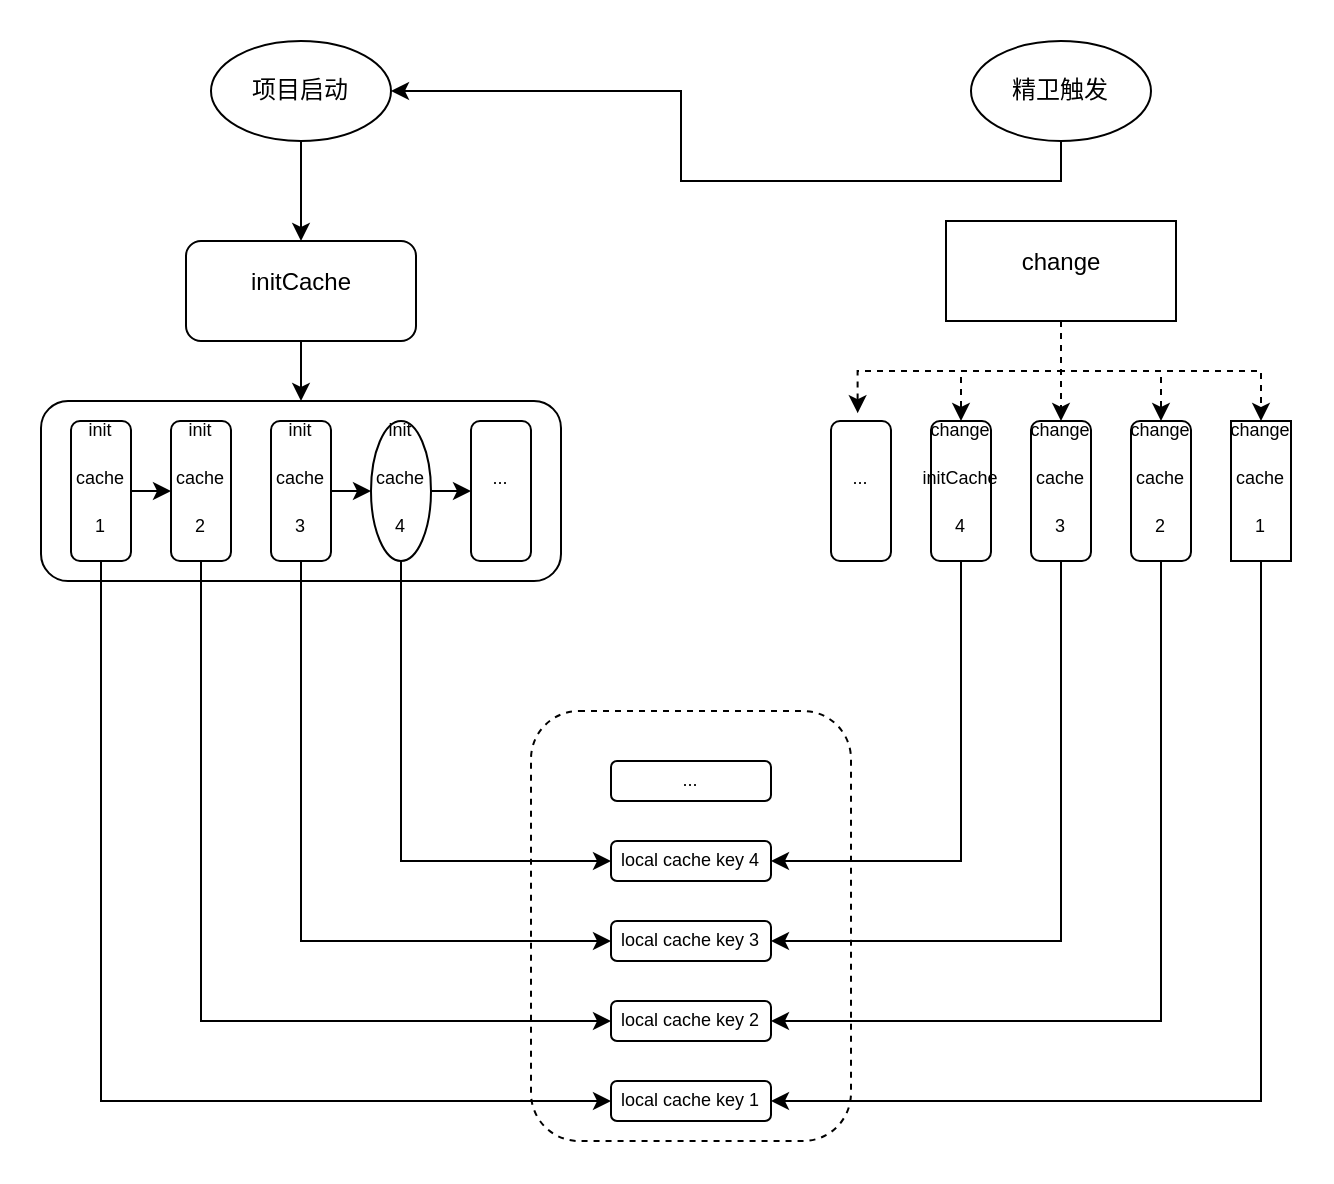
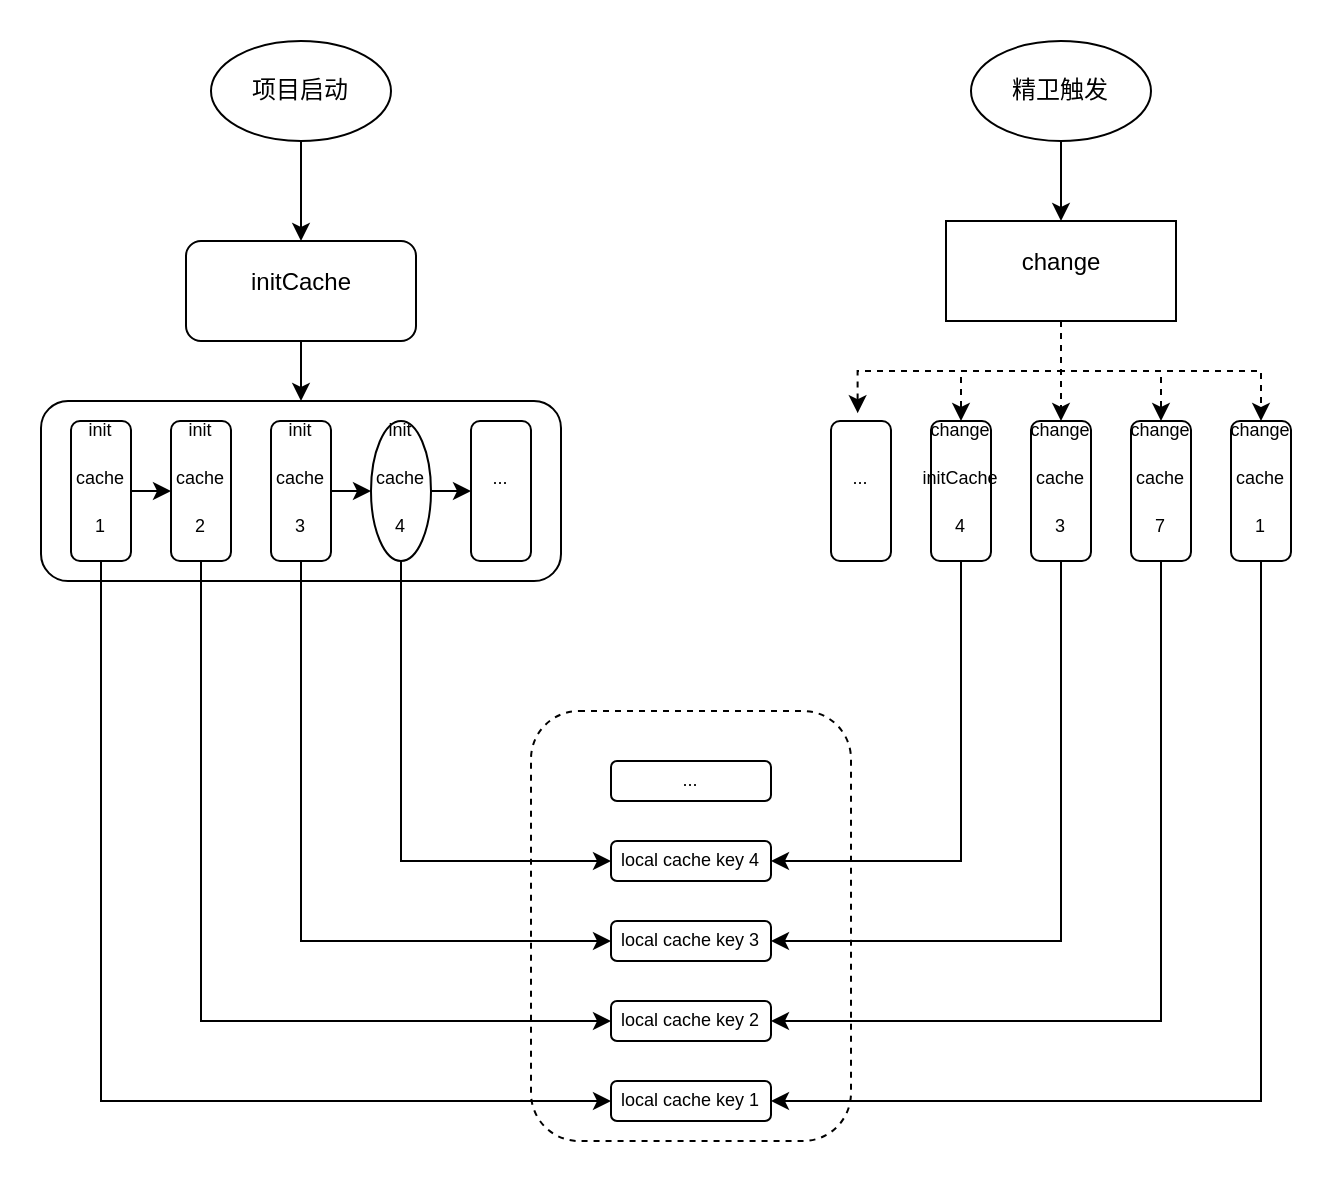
edge "精卫触发" -> "项目启动": now "精卫触发" -> "change"
node "change cache 2": label "change cache 2" -> "change cache 7"
node "change cache 1": shape rectangle -> rounded rectangle
